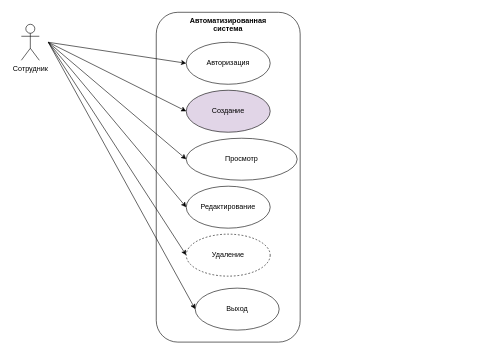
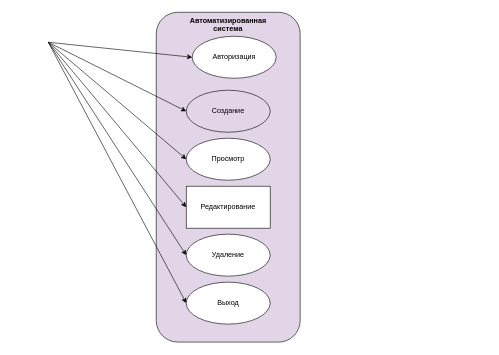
node "Автоматизированная система": fillcolor #ffffff -> #e1d5e7
node "Сотрудник": removed
node "Авторизация": moved (228, 63) -> (234, 57)
node "Просмотр": size 111x42 -> 84x42
node "Редактирование": shape ellipse -> rectangle
node "Удаление": style dashed -> solid
node "Выход": moved (237, 309) -> (228, 303)
